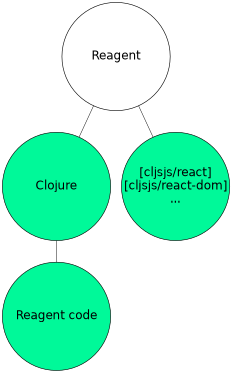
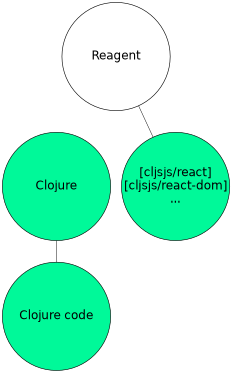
edge "Reagent" -- "Clojure": removed
node "Reagent code": label "Reagent code" -> "Clojure code"
